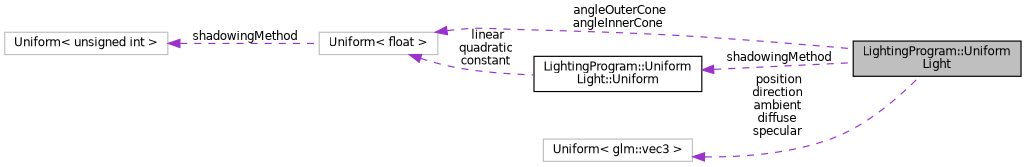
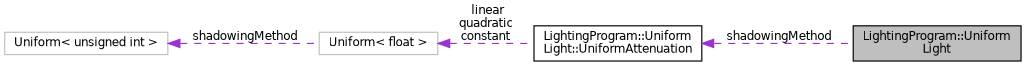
edge "LightingProgram::Uniform Light" -> "Uniform< float >": removed, label "angleOuterCone angleInnerCone"
node "LightingProgram::Uniform Light::Uniform": label "LightingProgram::Uniform Light::Uniform" -> "LightingProgram::Uniform Light::UniformAttenuation"
node "Uniform< glm::vec3 >": removed
